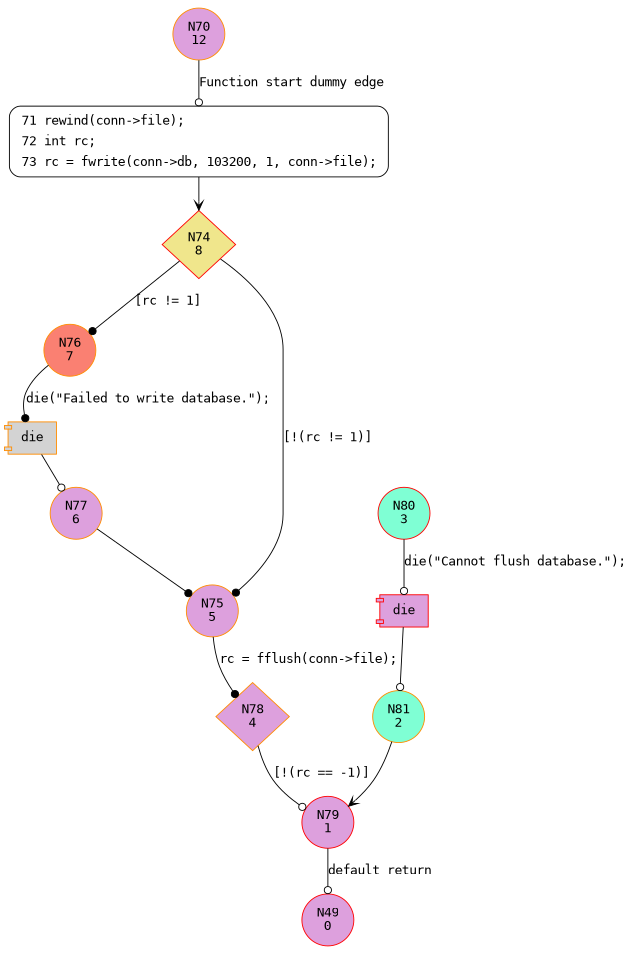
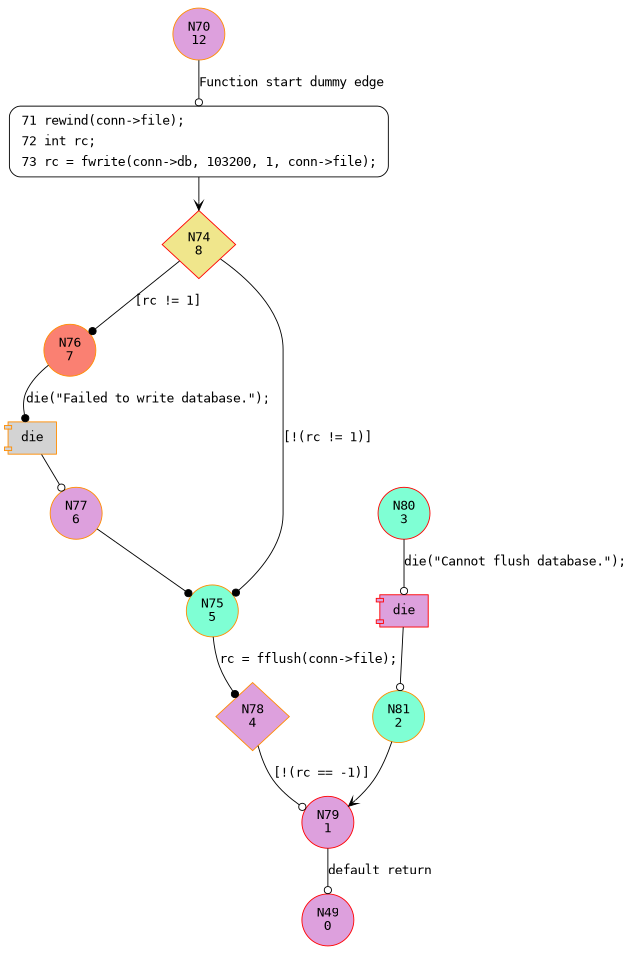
node "N75 5": fillcolor plum -> aquamarine
